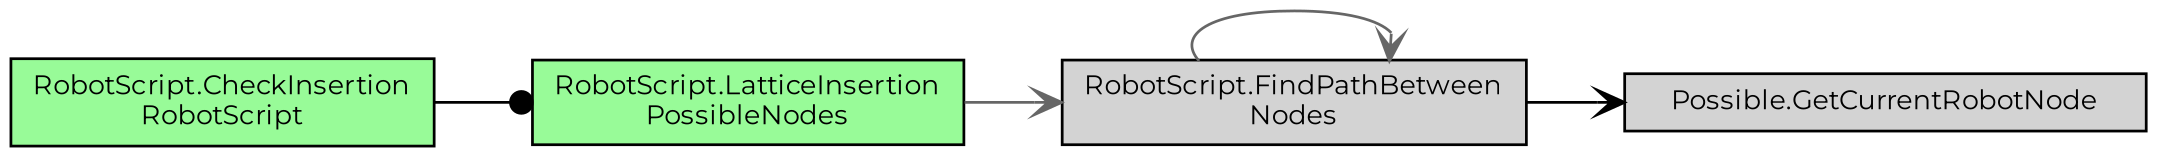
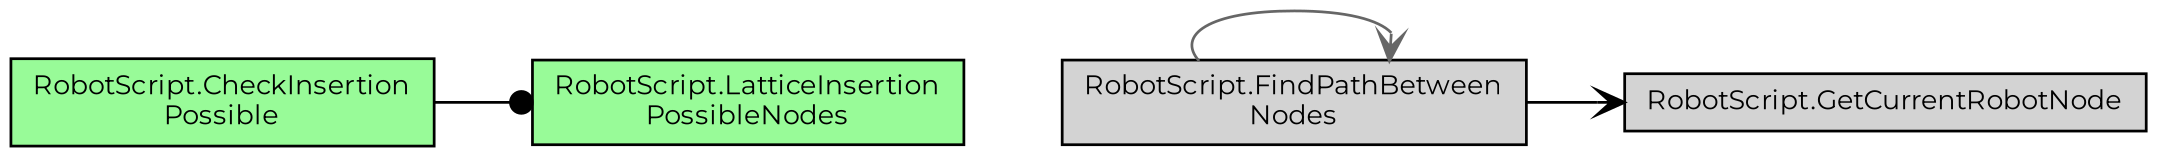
node "RobotScript.CheckInsertion RobotScript": label "RobotScript.CheckInsertion RobotScript" -> "RobotScript.CheckInsertion Possible"
edge "RobotScript.LatticeInsertion PossibleNodes" -> "RobotScript.FindPathBetween Nodes": removed
node "Possible.GetCurrentRobotNode": label "Possible.GetCurrentRobotNode" -> "RobotScript.GetCurrentRobotNode"
